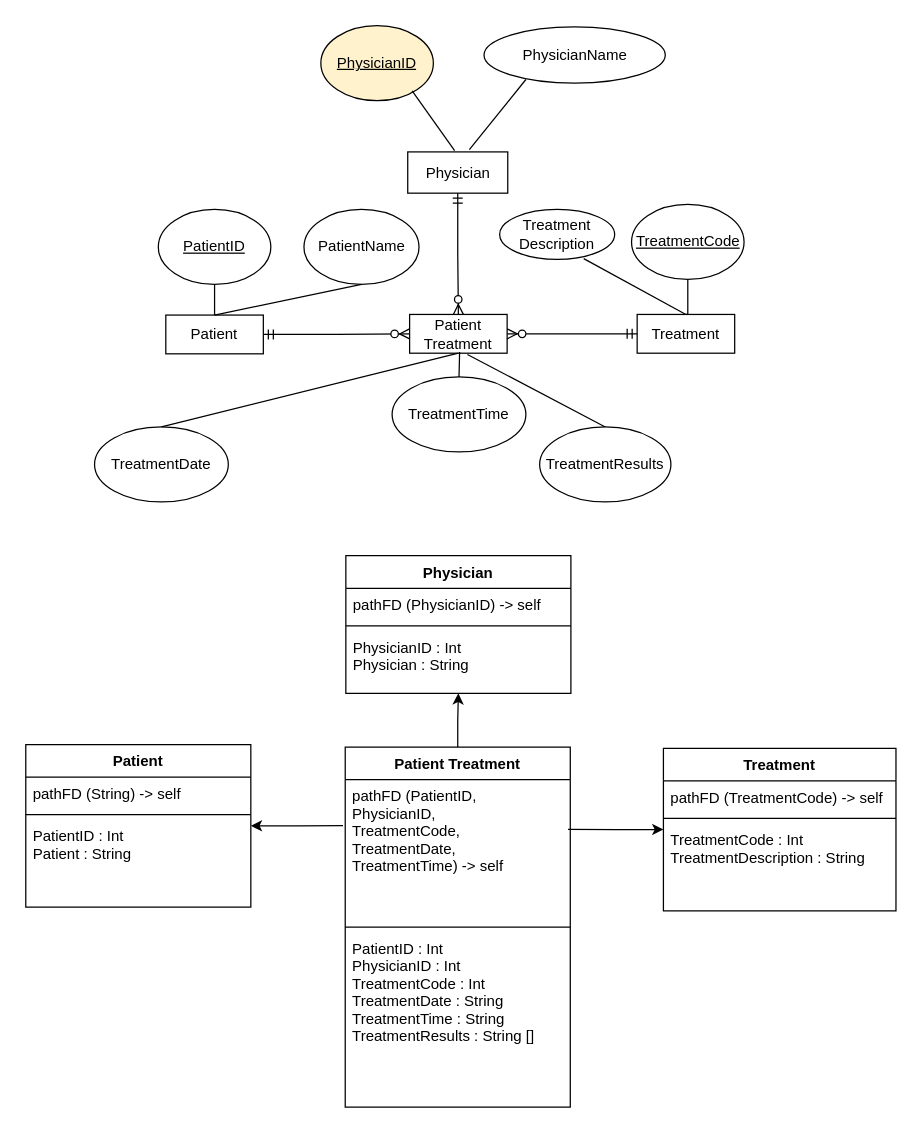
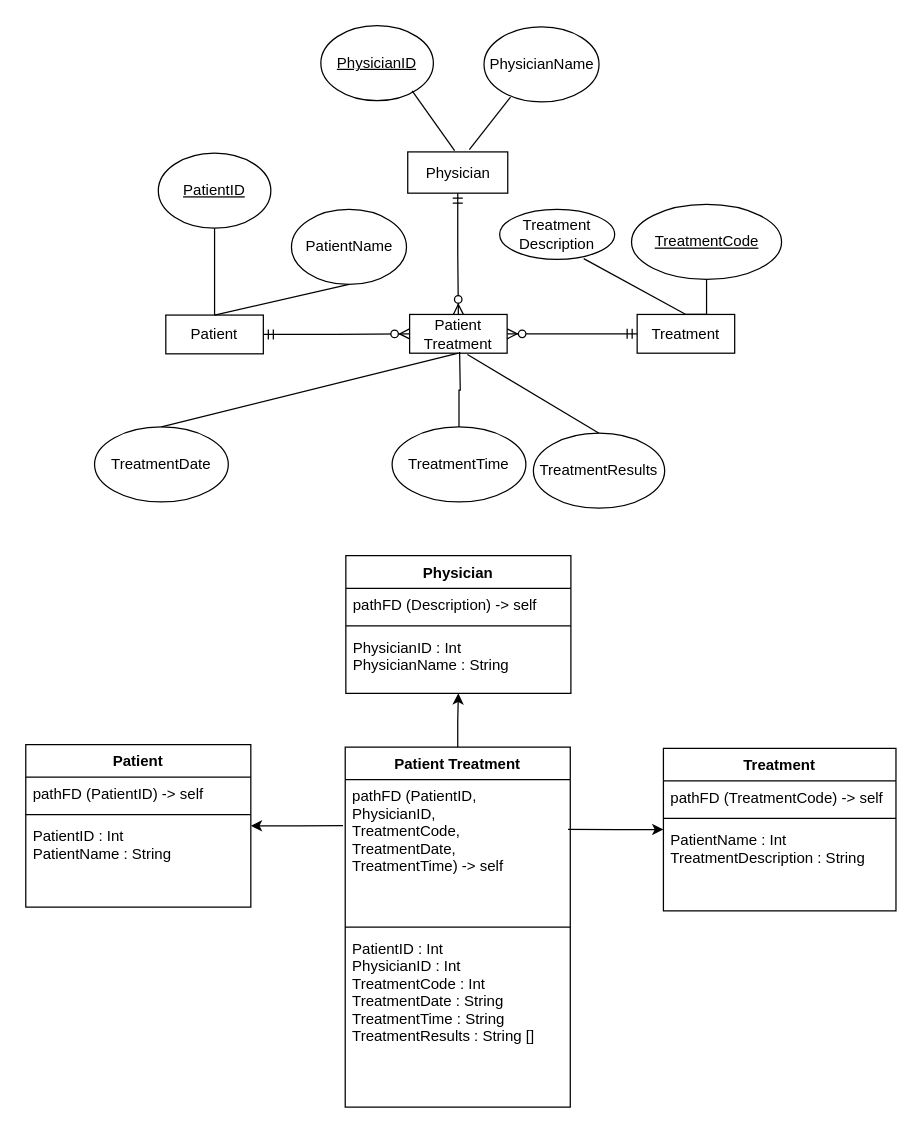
node "PhysicianName": size 181x56 -> 115x75
node "PhysicianID": fillcolor #fff2cc -> #ffffff
node "TreatmentCode": size 113x75 -> 150x75
node "PatientID": moved (214, 247) -> (214, 191)
node "PatientName": moved (361, 247) -> (349, 247)
node "TreatmentTime": moved (459, 414) -> (459, 464)
node "TreatmentResults": moved (605, 464) -> (599, 471)
node "pathFD (PhysicianID) -> self": label "pathFD (PhysicianID) -> self" -> "pathFD (Description) -> self"
node "PhysicianID : Int Physician : String": label "PhysicianID : Int Physician : String" -> "PhysicianID : Int PhysicianName : String"
node "pathFD (String) -> self": label "pathFD (String) -> self" -> "pathFD (PatientID) -> self"
node "PatientID : Int Patient : String": label "PatientID : Int Patient : String" -> "PatientID : Int PatientName : String"
node "TreatmentCode : Int TreatmentDescription : String": label "TreatmentCode : Int TreatmentDescription : String" -> "PatientName : Int TreatmentDescription : String"
